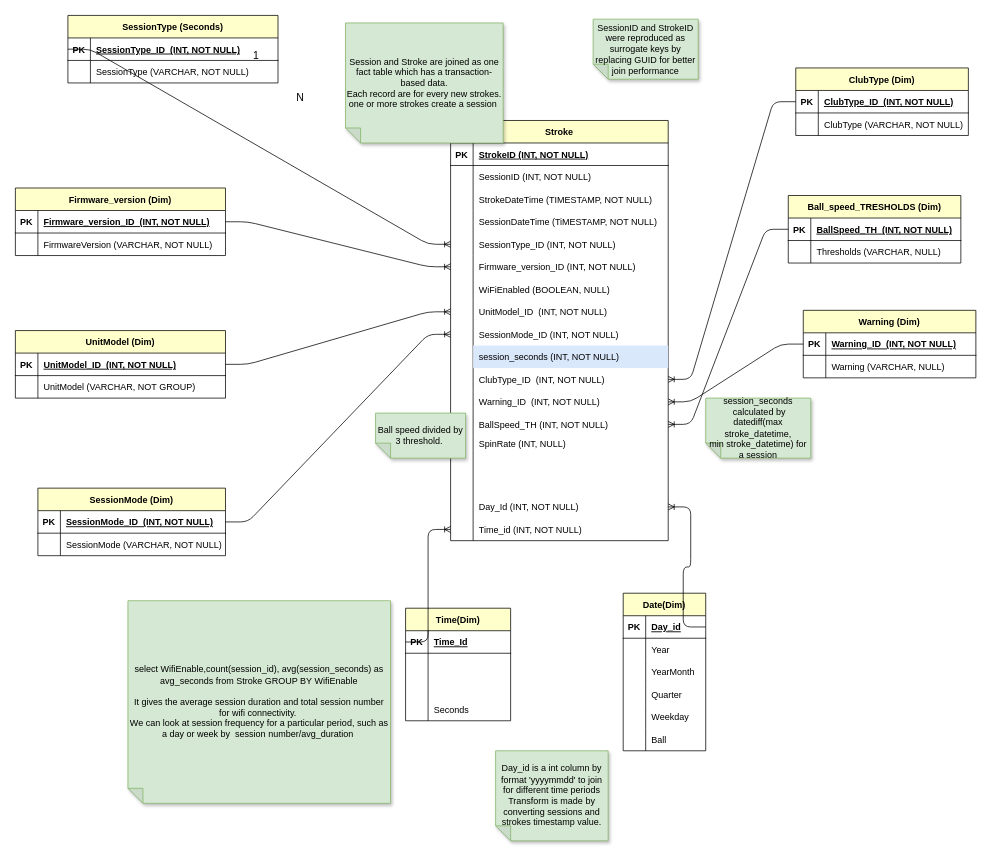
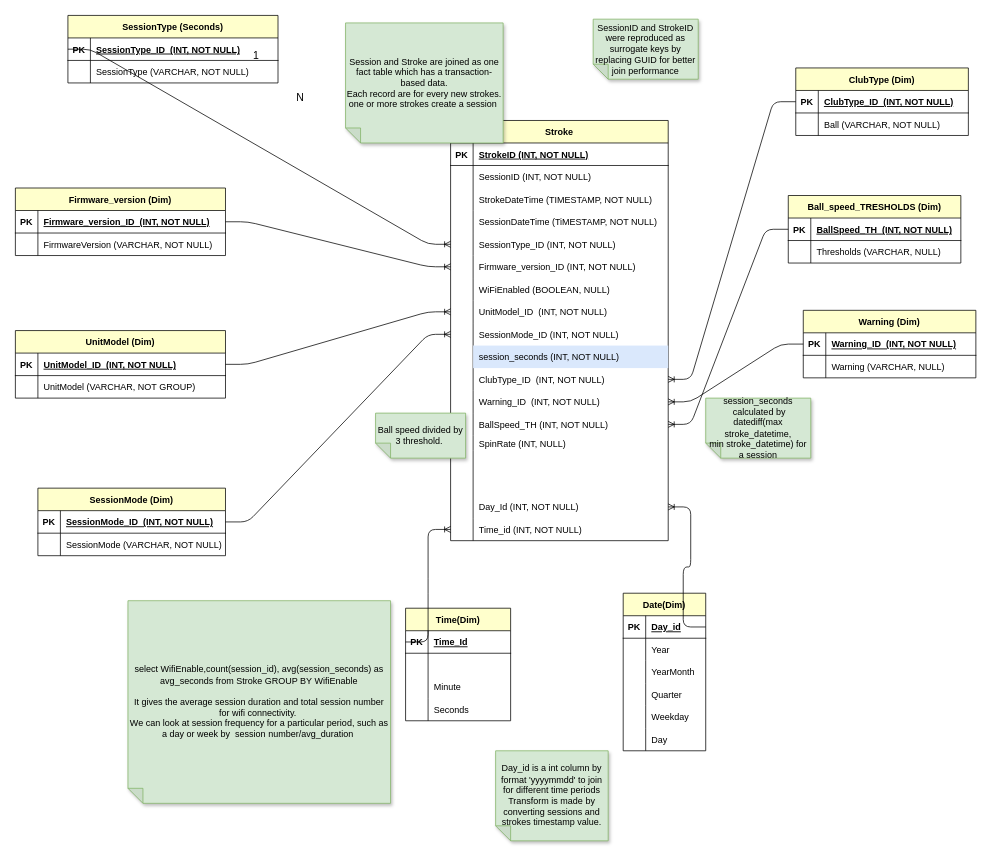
node "ClubType (VARCHAR, NOT NULL)": label "ClubType (VARCHAR, NOT NULL)" -> "Ball (VARCHAR, NOT NULL)"
node "Minute": added
node "Ball": label "Ball" -> "Day"
